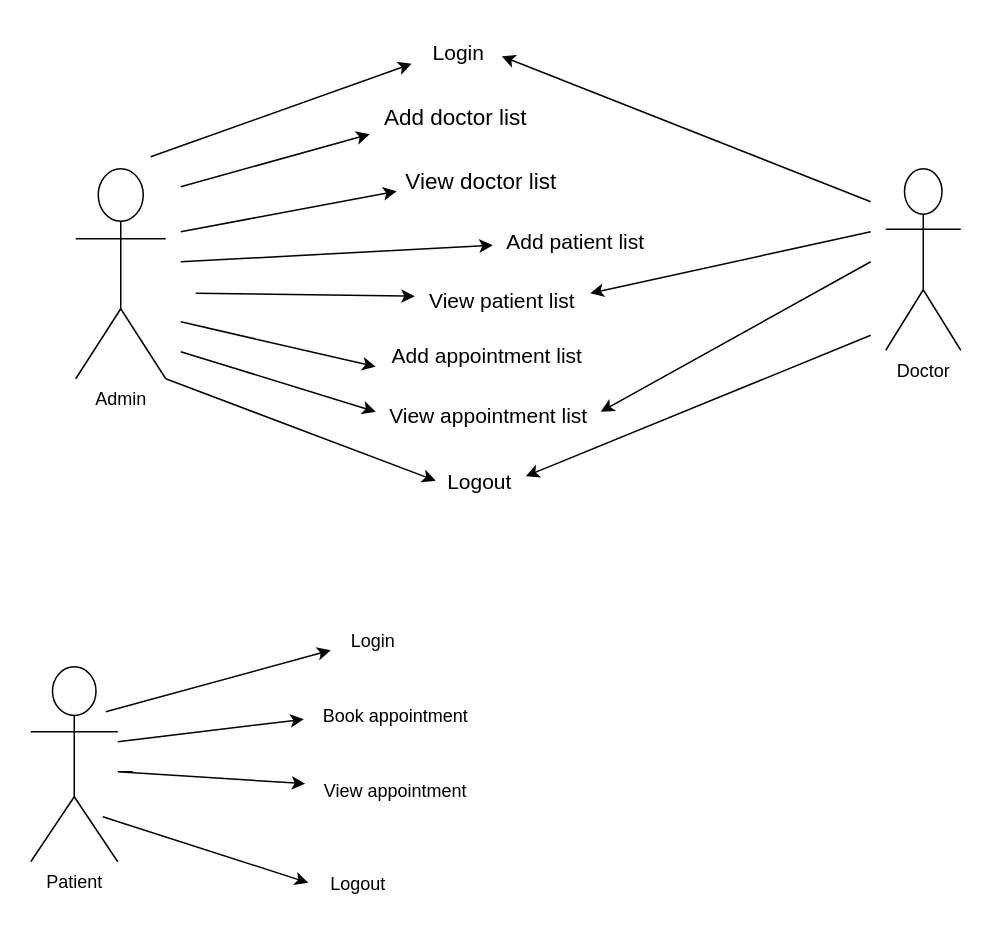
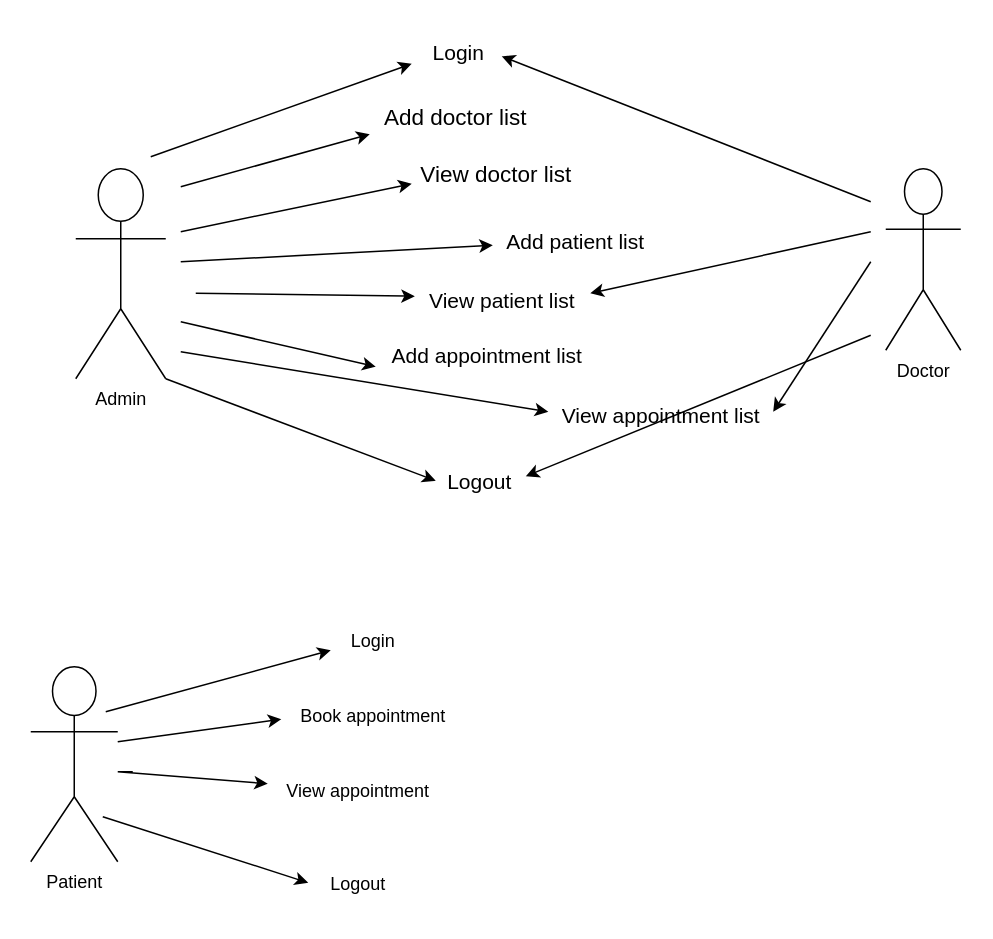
node "View doctor list": moved (481, 181) -> (496, 173)
node "View appointment list": moved (485, 416) -> (658, 416)
node "Book appointment": moved (395, 716) -> (373, 716)
node "View appointment": moved (395, 791) -> (358, 791)
